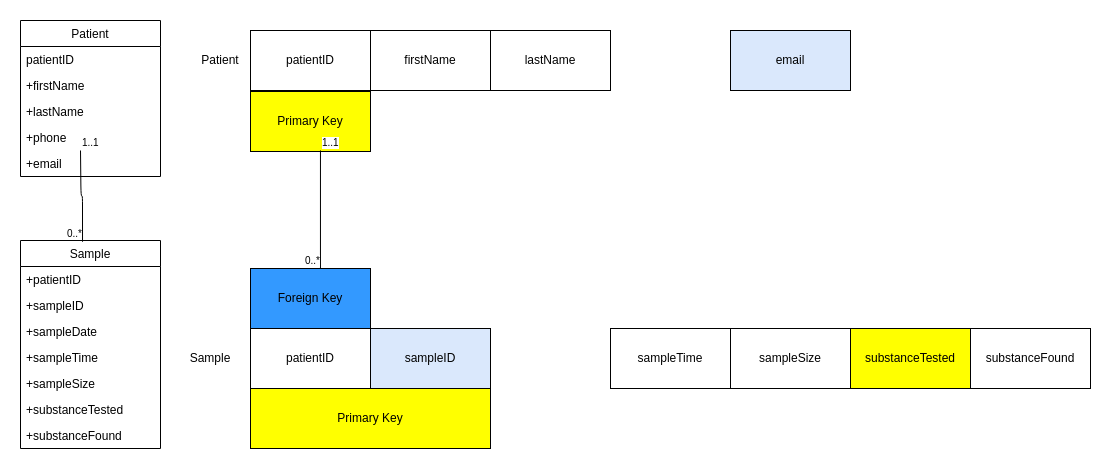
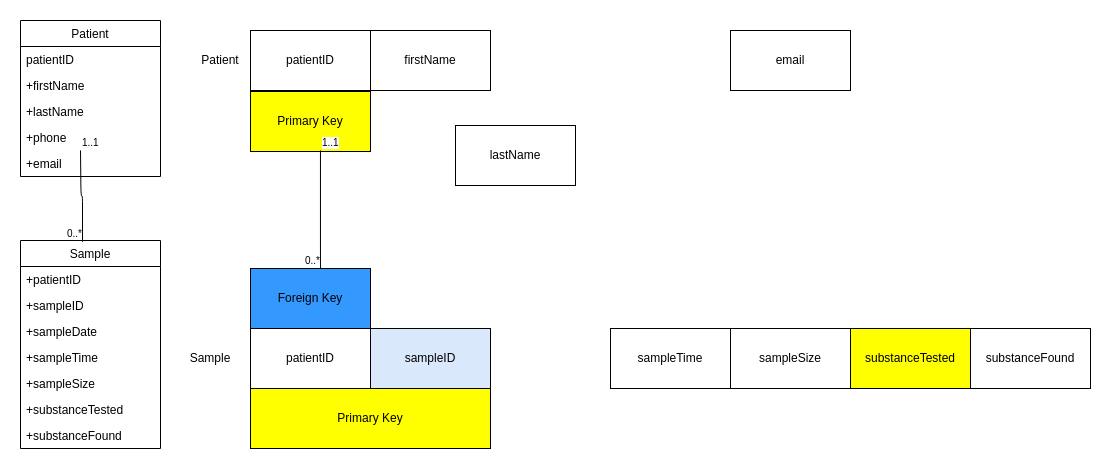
node "lastName": moved (551, 61) -> (516, 156)
node "email": fillcolor #dae8fc -> #ffffff
